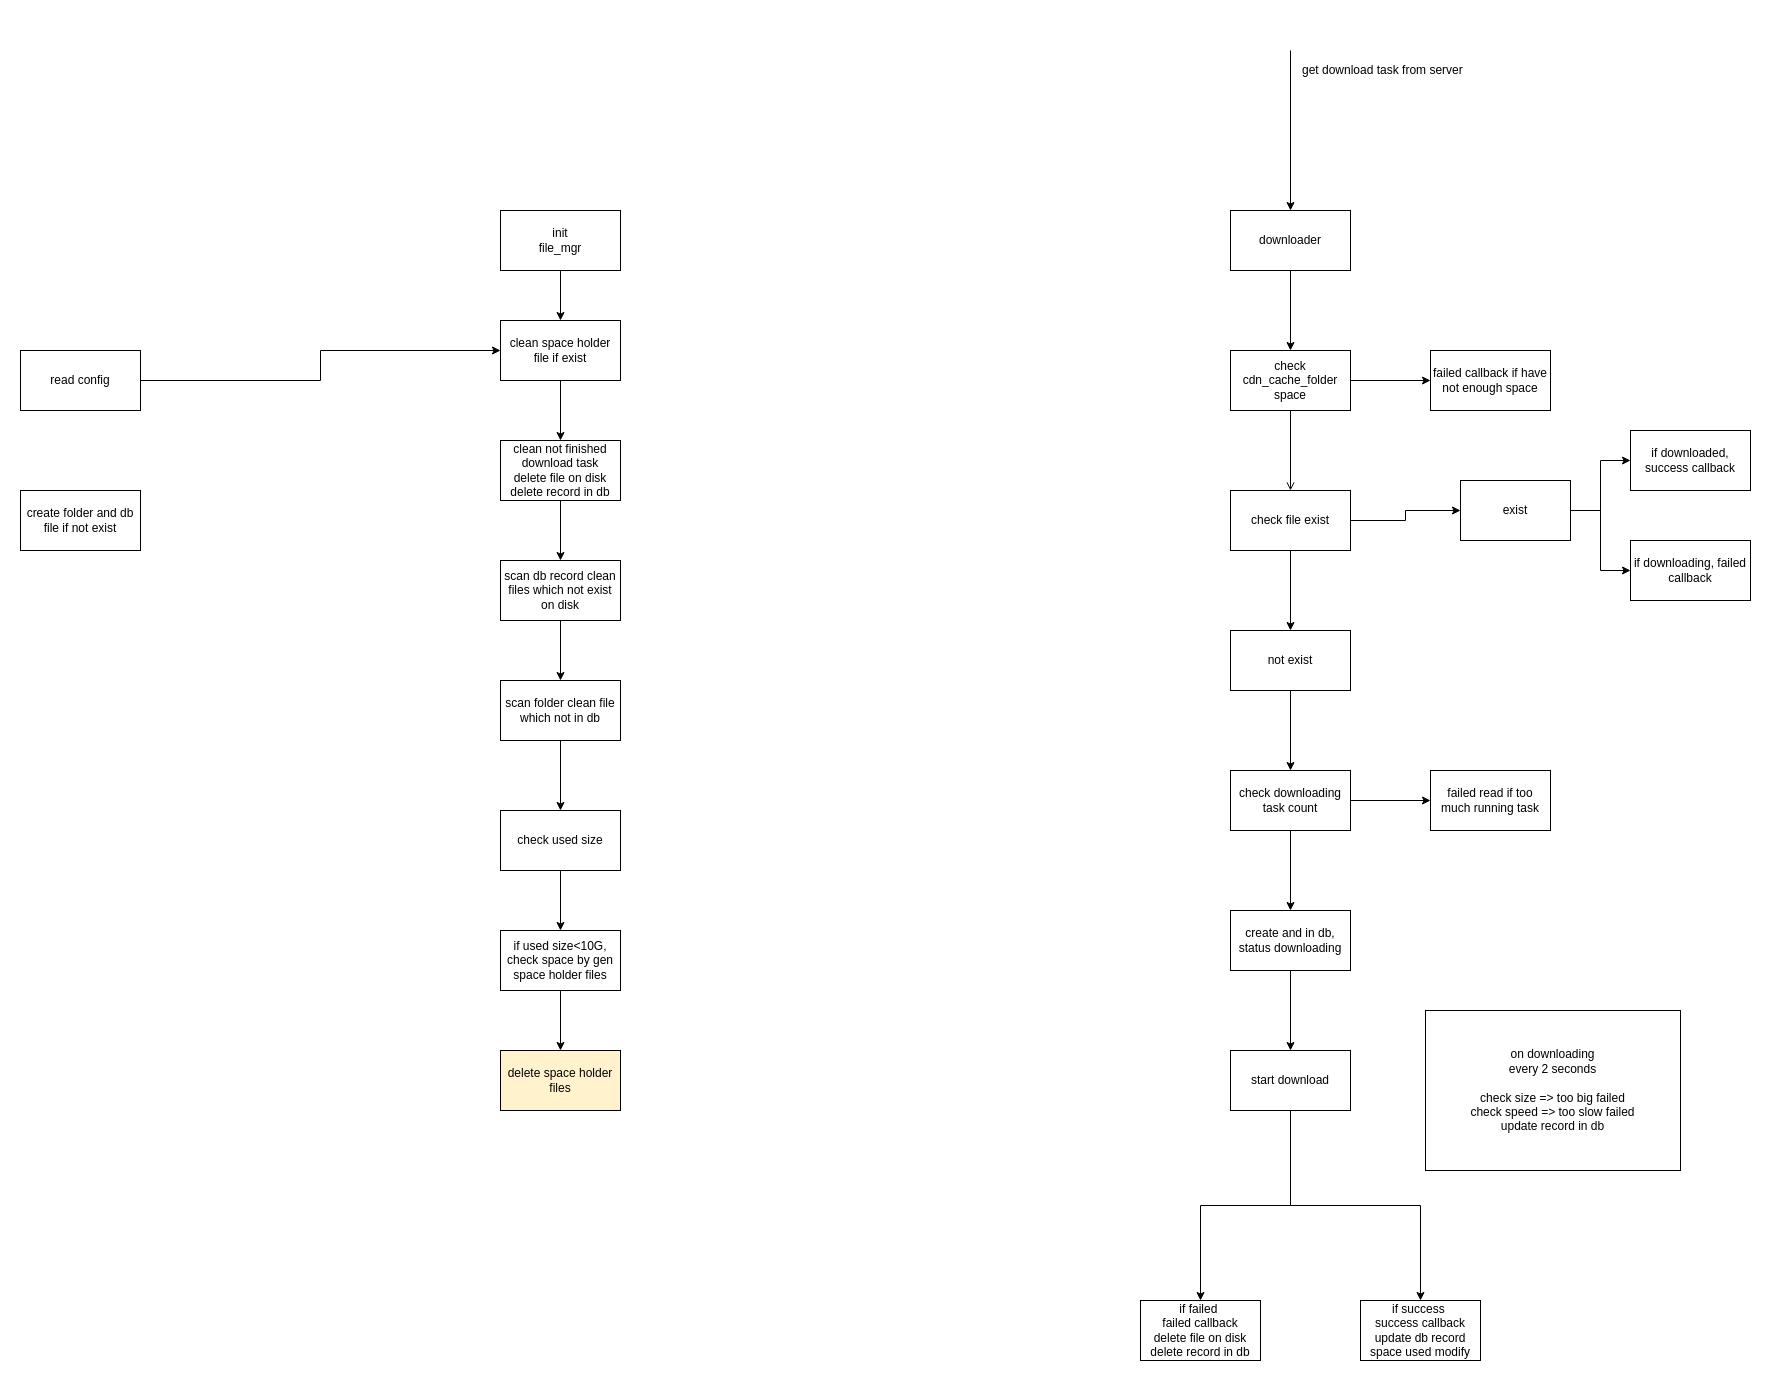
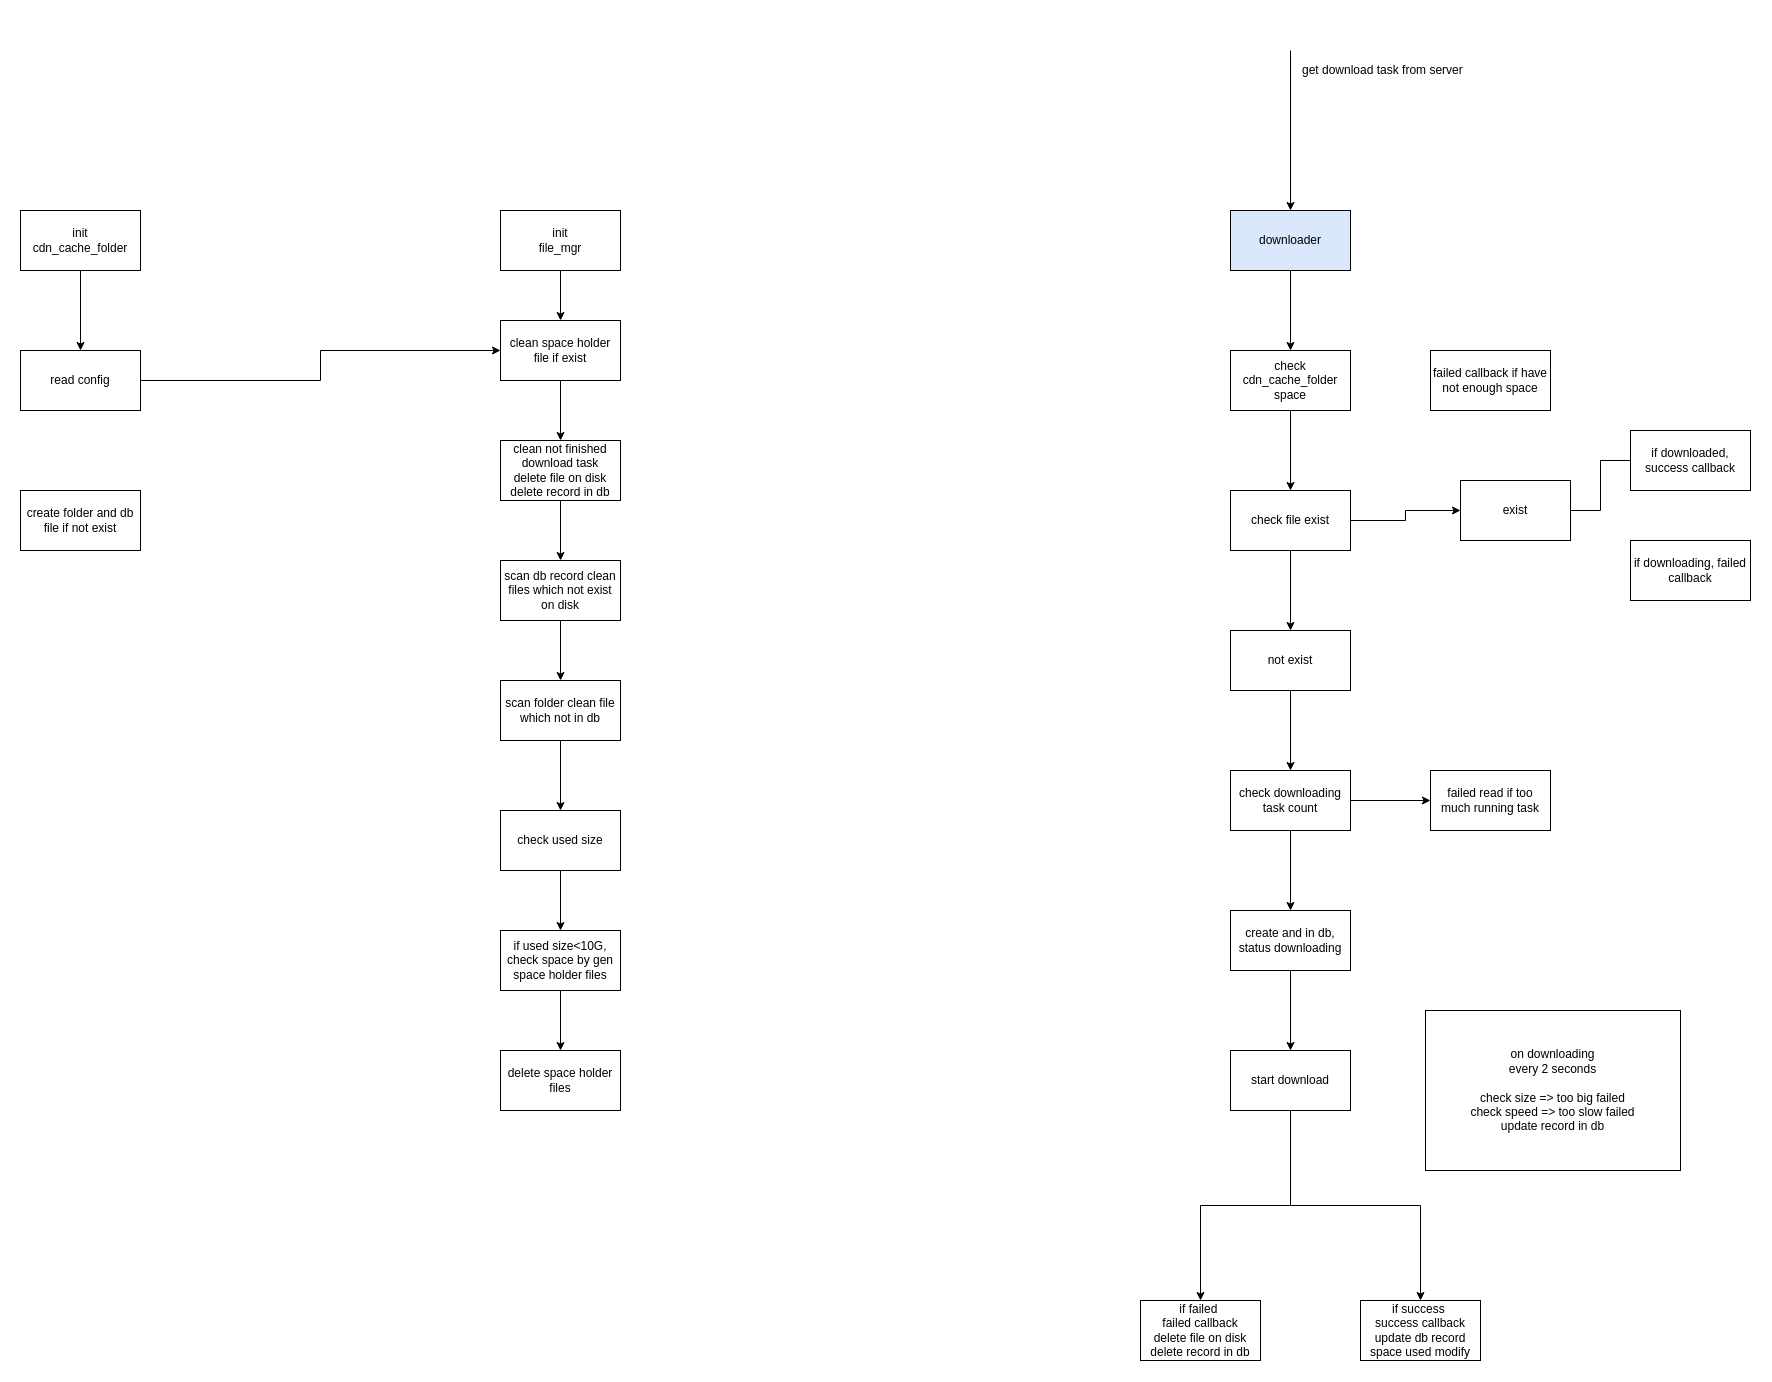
node "init cdn_cache_folder": added
node "downloader": fillcolor #ffffff -> #dae8fc
edge "init cdn_cache_folder" -> "read config": added
edge "check cdn_cache_folder space" -> "failed callback if have not enough space": removed
edge "exist" -> "if downloaded, success callback": arrowhead classic -> none
edge "check cdn_cache_folder space" -> "check file exist": arrowhead open -> classic
edge "exist" -> "if downloading, failed callback": removed
node "delete space holder files": fillcolor #fff2cc -> #ffffff
